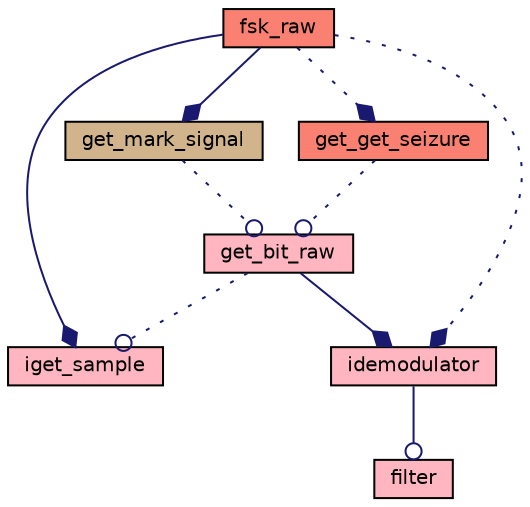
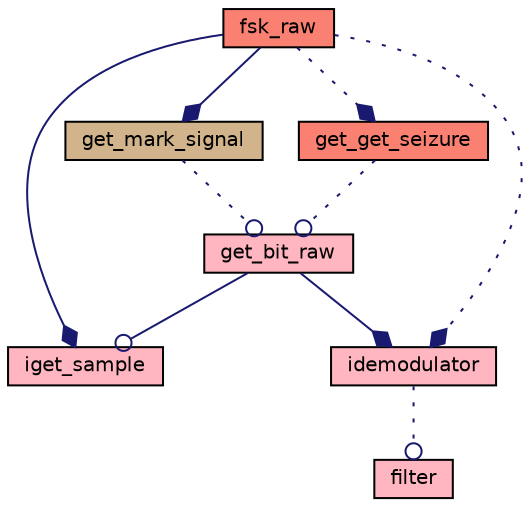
edge "get_bit_raw" -> "iget_sample": style dotted -> solid
edge "idemodulator" -> "filter": style solid -> dotted
